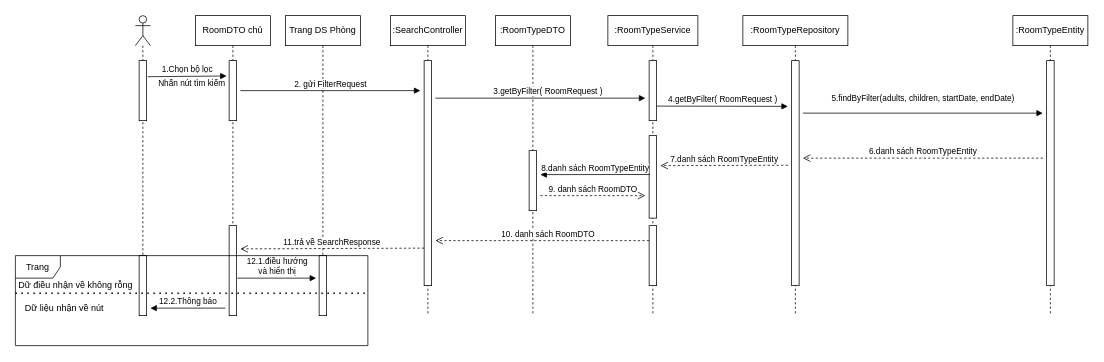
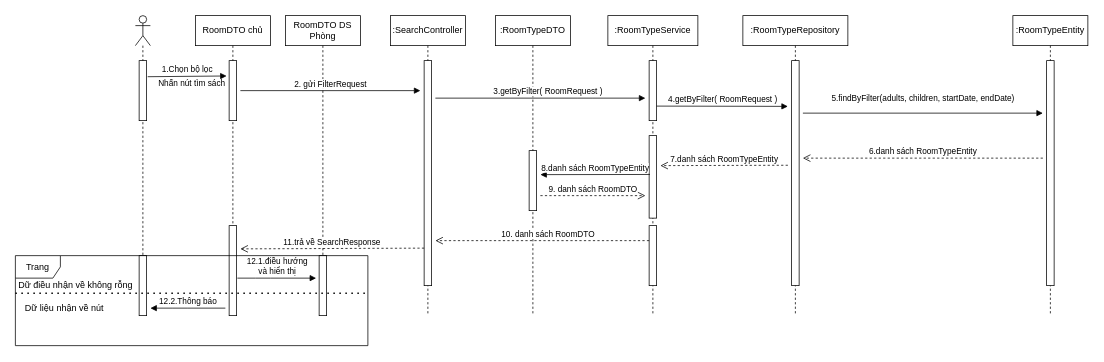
node "Trang DS Phòng": label "Trang DS Phòng" -> "RoomDTO DS Phòng"
node "Nhấn nút tìm kiếm": label "Nhấn nút tìm kiếm" -> "Nhấn nút tìm sách"
